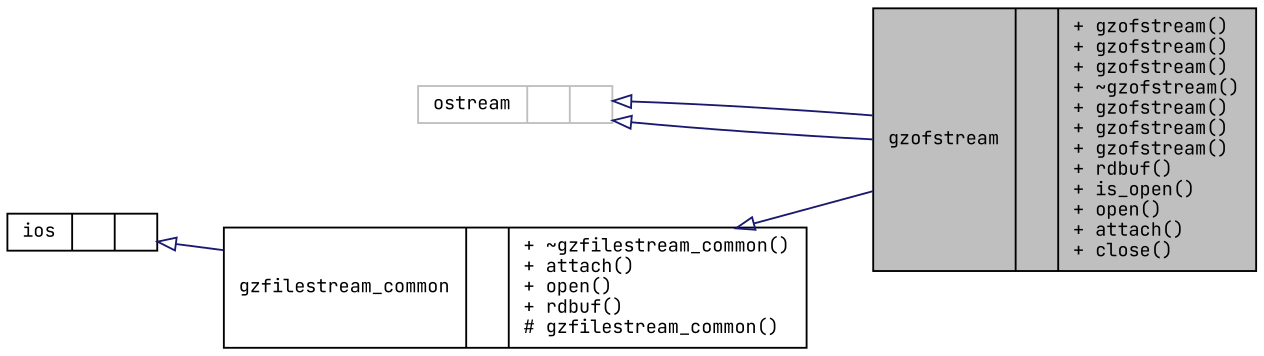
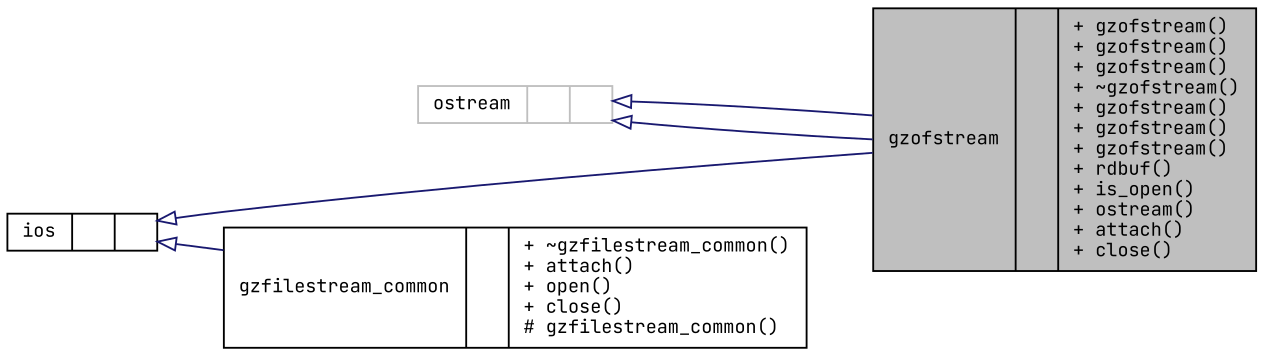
edge "gzofstream" -> "gzfilestream_common": now "gzofstream" -> "ios"
node "gzofstream": text "+ open()" -> "+ ostream()"
node "gzfilestream_common": text "+ rdbuf()" -> "+ close()"
